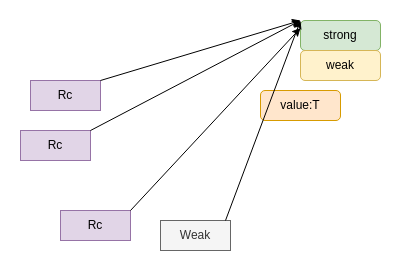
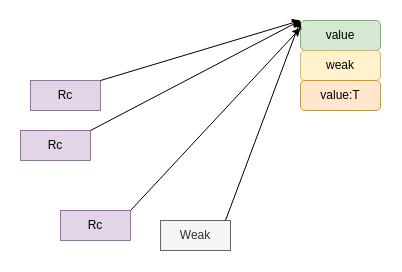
node "strong": label "strong" -> "value"
node "value:T": moved (301, 106) -> (341, 96)
